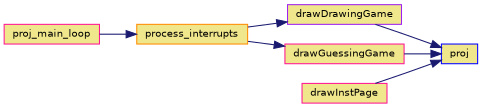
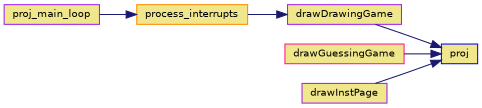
node "proj_main_loop": color deeppink -> purple
edge "process_interrupts" -> "drawGuessingGame": removed
node "drawInstPage": color deeppink -> purple
